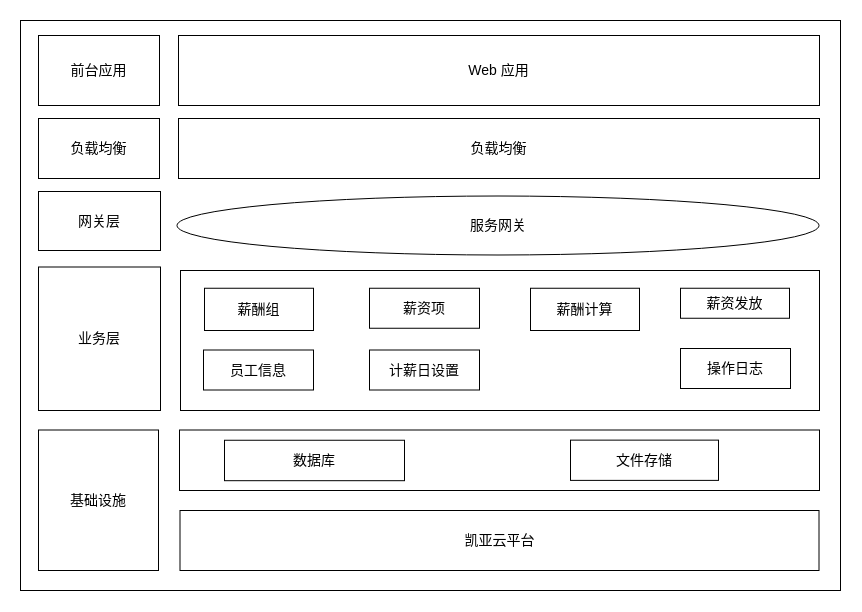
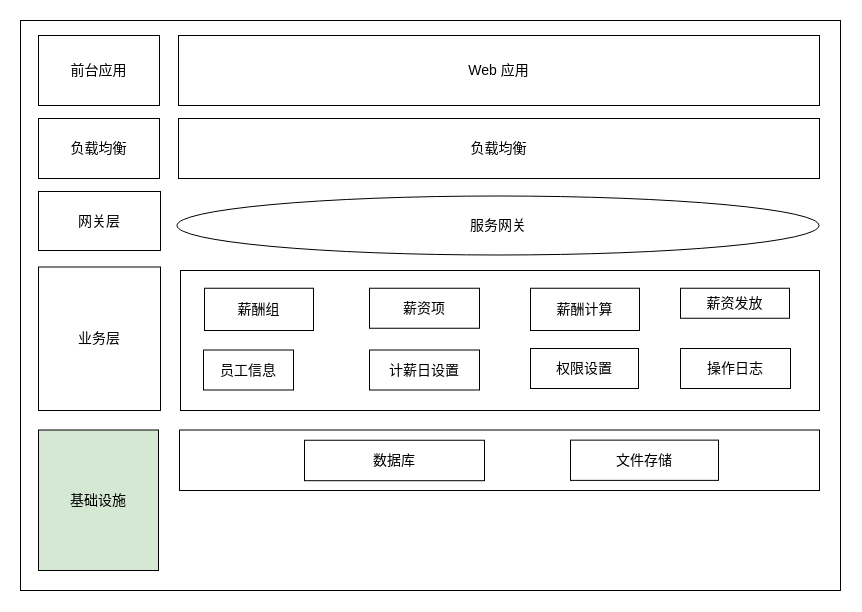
node "权限设置": added
node "员工信息": size 110x40 -> 90x40
node "数据库": moved (315, 460) -> (395, 460)
node "基础设施": fillcolor #ffffff -> #d5e8d4
node "凯亚云平台": removed
